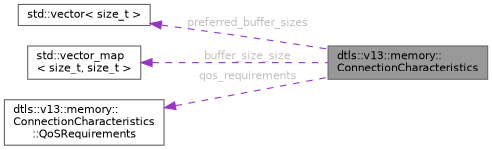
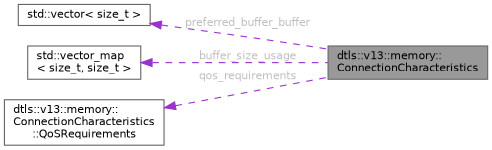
edge "dtls::v13::memory:: ConnectionCharacteristics" -> "std::vector< size_t >": label " preferred_buffer_sizes" -> " preferred_buffer_buffer"
edge "dtls::v13::memory:: ConnectionCharacteristics" -> "std::vector_map < size_t, size_t >": label " buffer_size_size" -> " buffer_size_usage"
